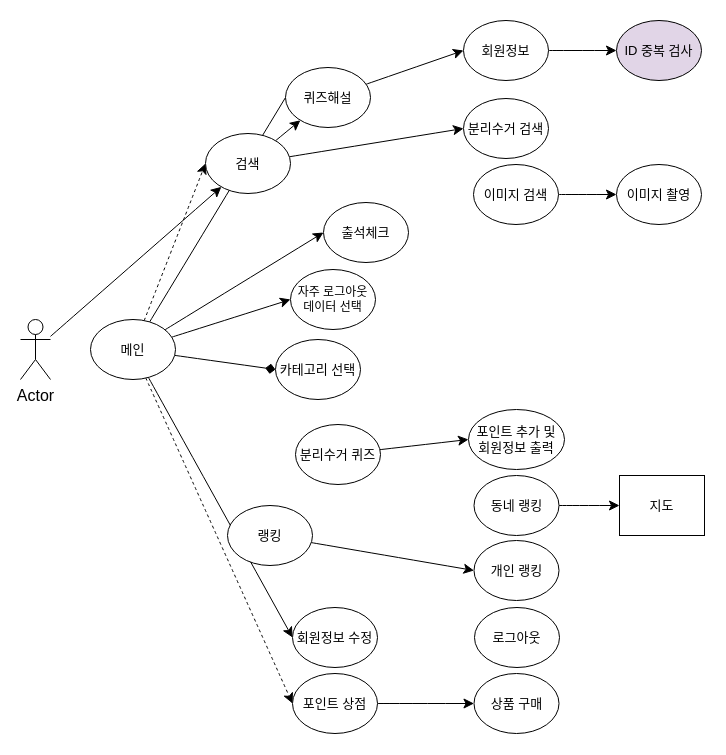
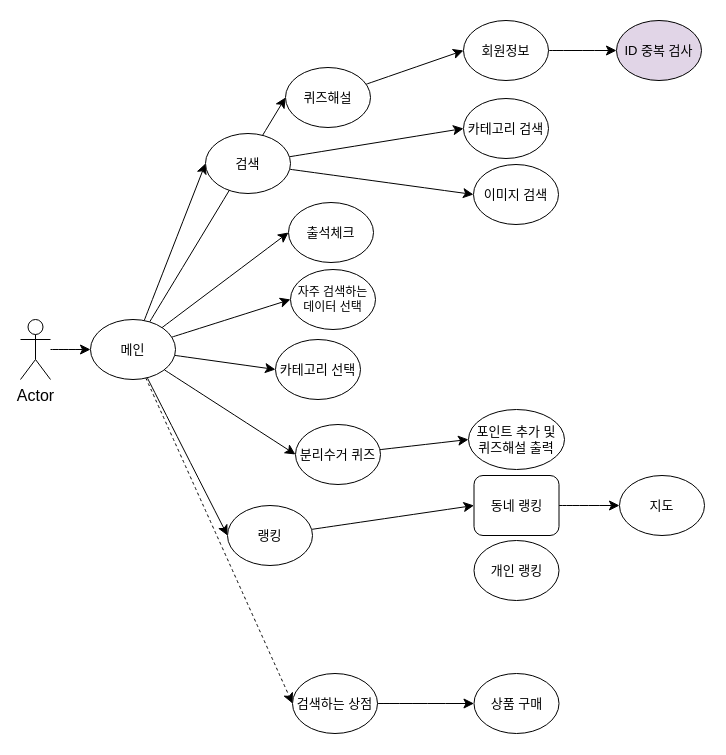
edge "퀴즈해설" -- "메인": arrowhead none -> classic
node "분리수거 검색": label "분리수거 검색" -> "카테고리 검색"
edge "검색" -> "퀴즈해설": now "검색" -> "이미지 검색"
edge "이미지 검색" -> "이미지 촬영": removed
node "이미지 촬영": removed
node "출석체크": moved (366, 233) -> (331, 233)
edge "메인" -> "검색": style dashed -> solid
edge "Actor" -> "검색": now "Actor" -> "메인"
node "자주 로그아웃 데이터 선택": label "자주 로그아웃 데이터 선택" -> "자주 검색하는 데이터 선택"
edge "메인" -> "카테고리 선택": arrowhead diamond -> classic
edge "메인" -> "분리수거 퀴즈": added
node "포인트 추가 및 회원정보 출력": label "포인트 추가 및 회원정보 출력" -> "포인트 추가 및 퀴즈해설 출력"
edge "메인" -> "회원정보 수정": removed
edge "메인" -> "랭킹": added
node "동네 랭킹": shape ellipse -> rounded rectangle
node "지도": shape rectangle -> ellipse
edge "랭킹" -> "동네 랭킹": added
edge "랭킹" -> "개인 랭킹": removed
node "회원정보 수정": removed
node "로그아웃": removed
node "포인트 상점": label "포인트 상점" -> "검색하는 상점"
